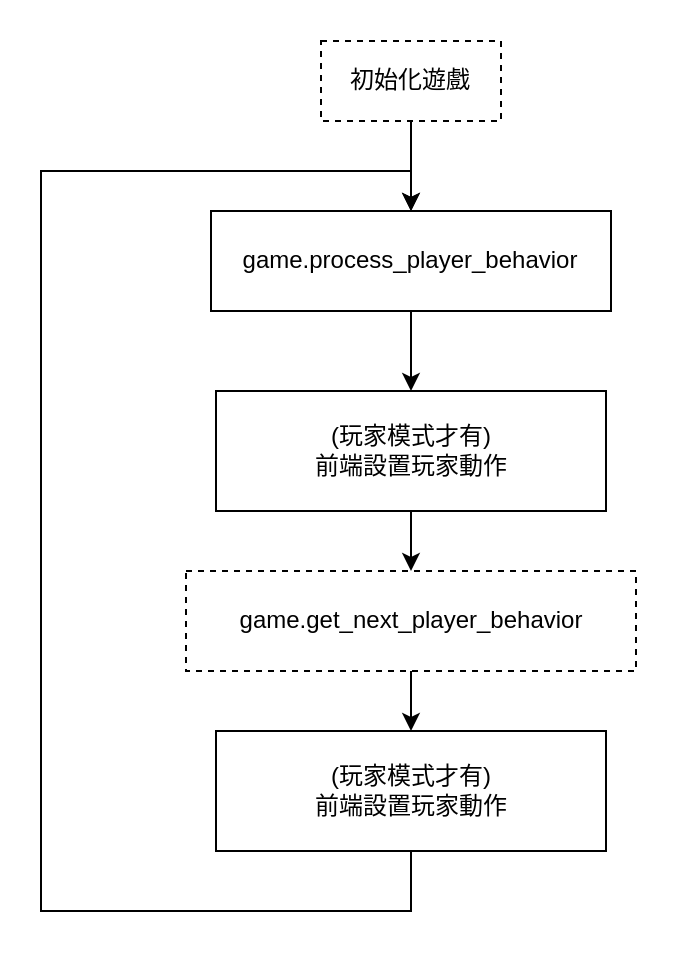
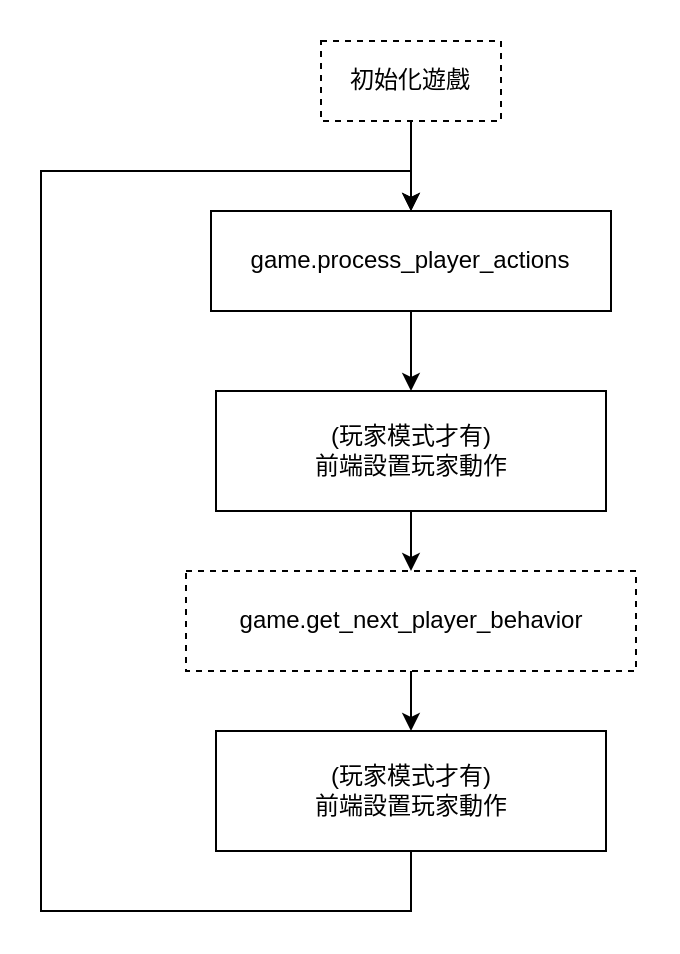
node "game.process_player_behavior": label "game.process_player_behavior" -> "game.process_player_actions"
